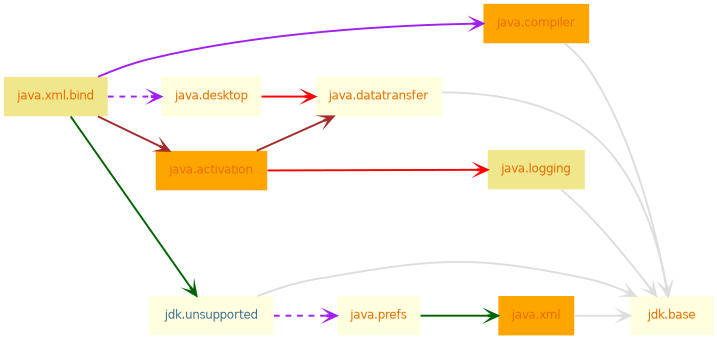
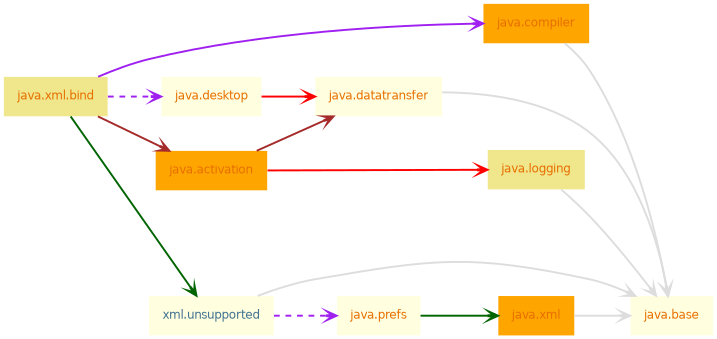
node "jdk.unsupported": label "jdk.unsupported" -> "xml.unsupported"
node "jdk.base": label "jdk.base" -> "java.base"
